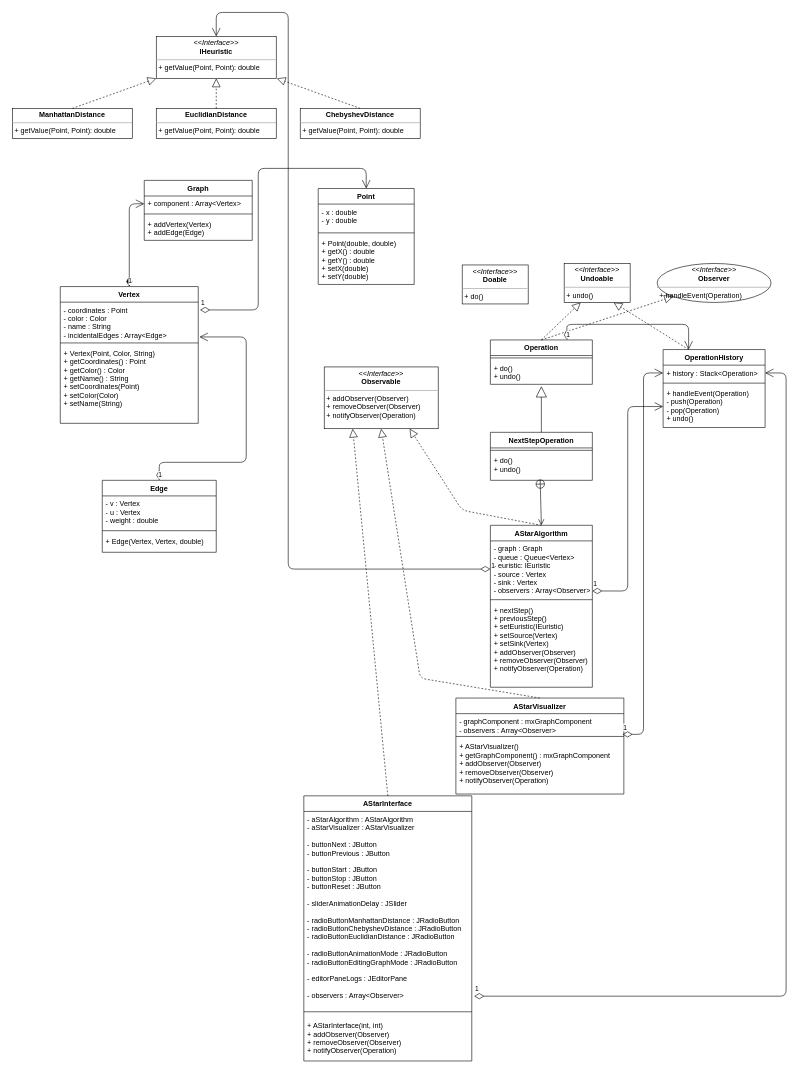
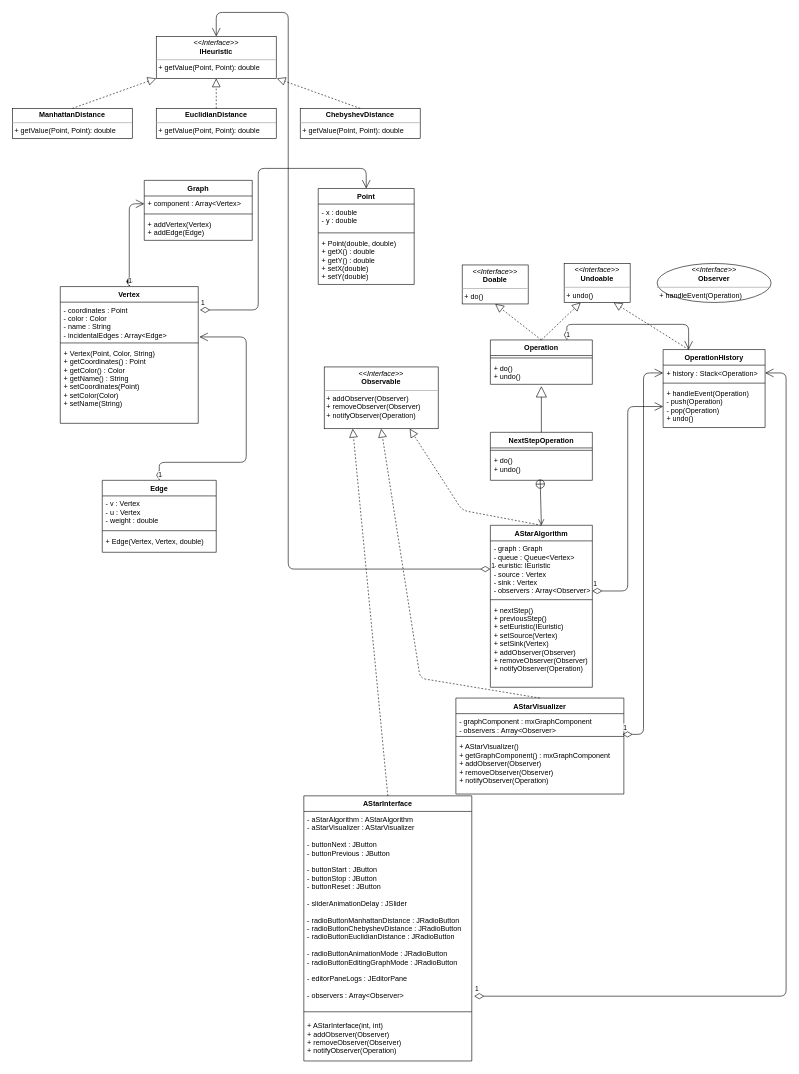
edge "Operation" -> "<<Interface>> Observer + handleEvent(Operation)": now "Operation" -> "<<Interface>> Doable + do()"
